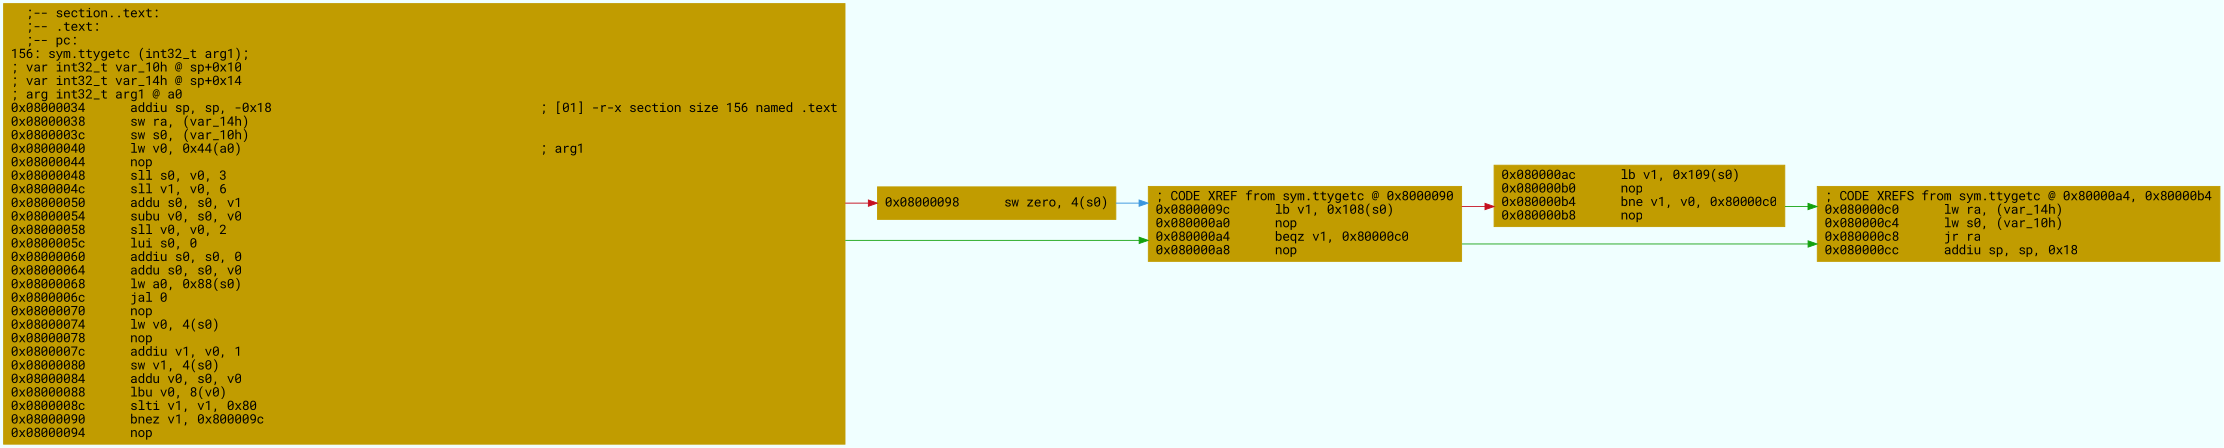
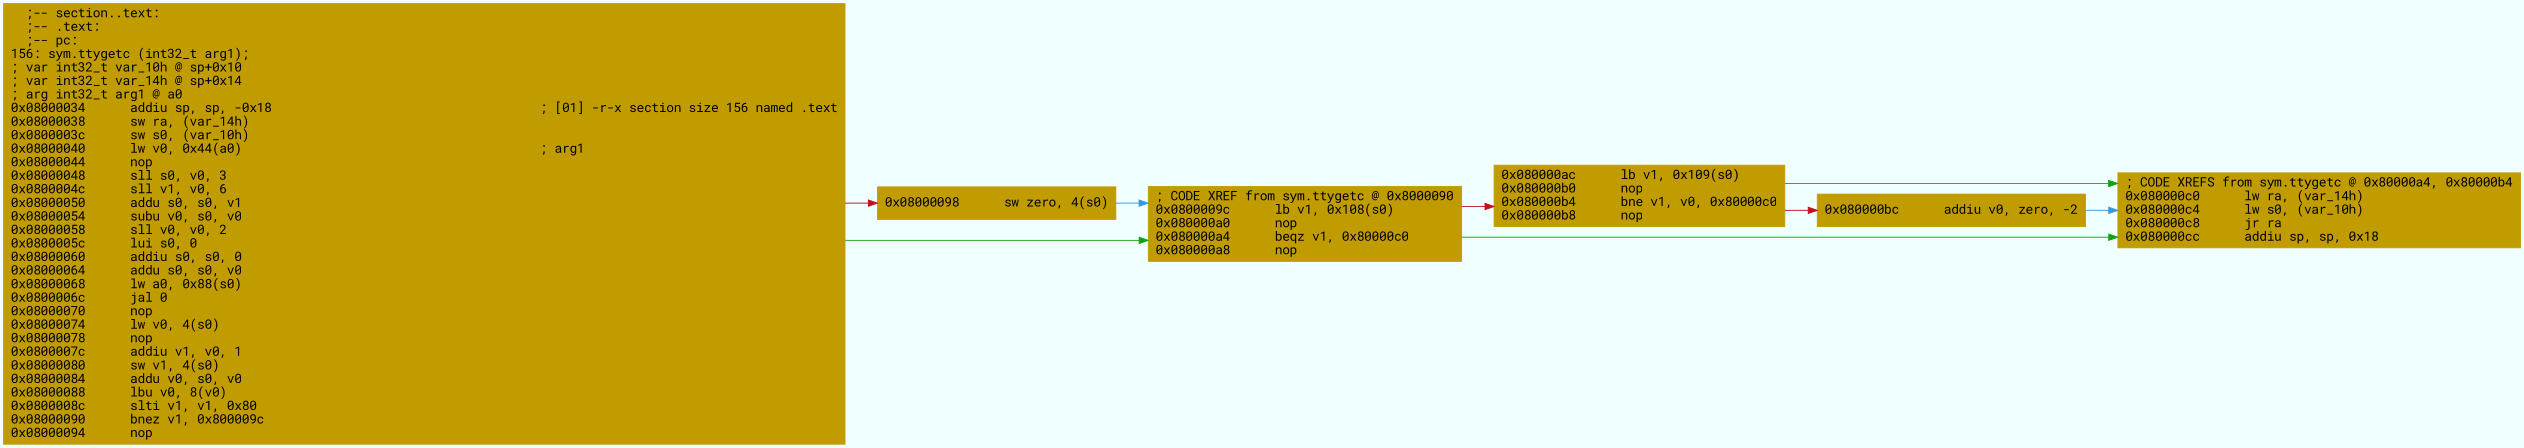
node "0x080000bc      addiu v0, zero, -2": added
